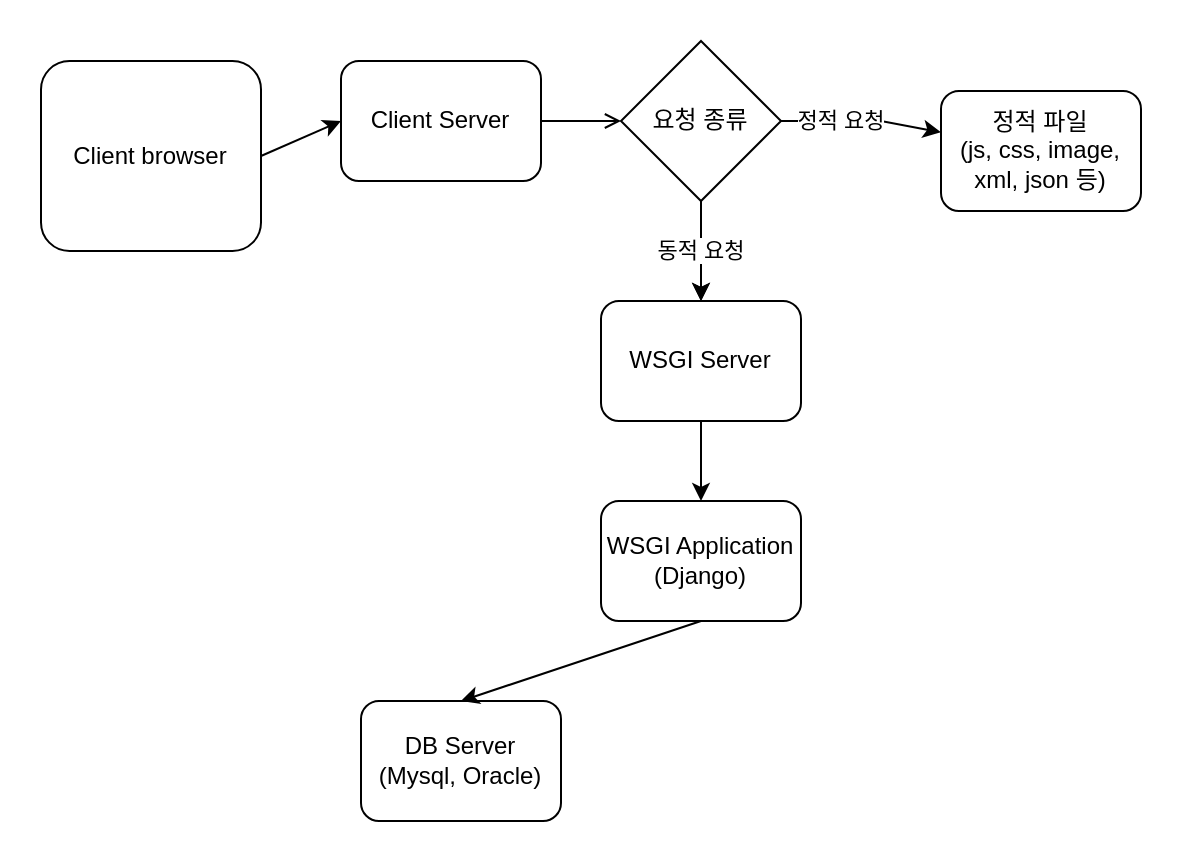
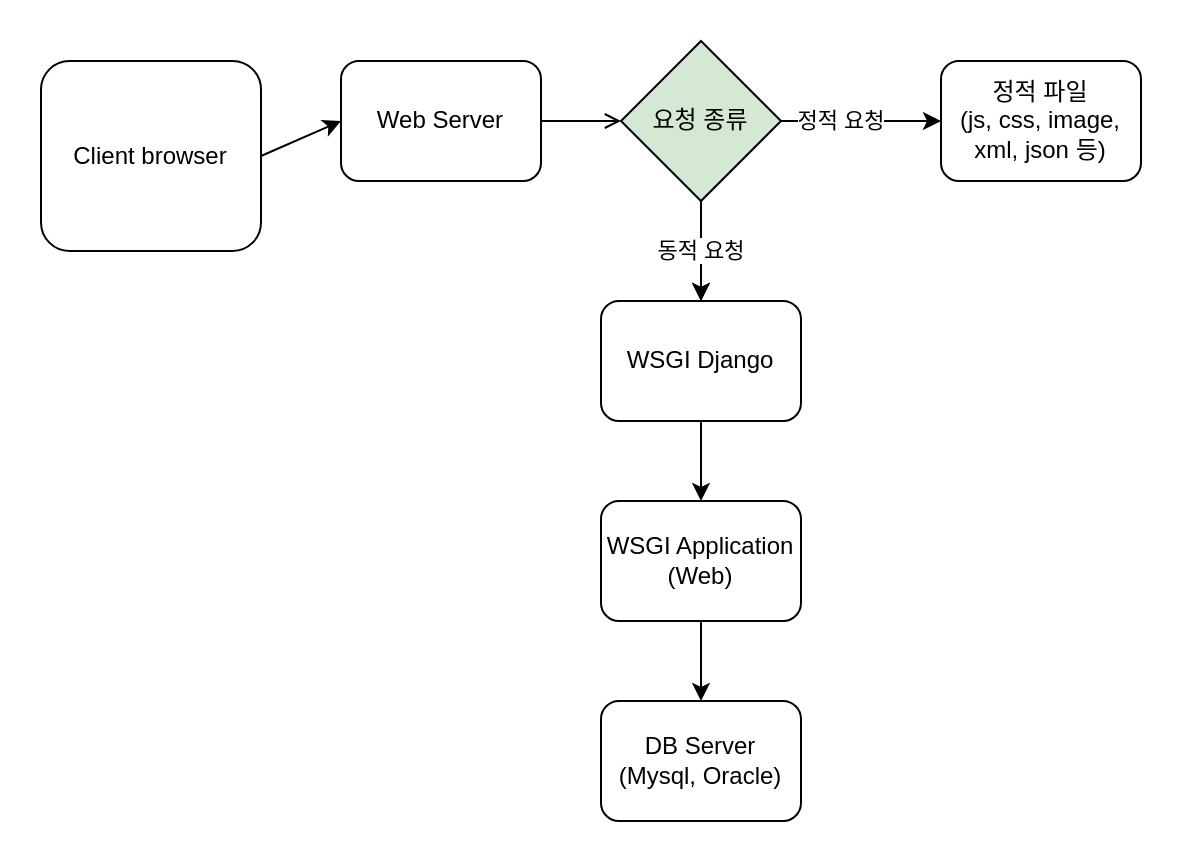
node "Client Server": label "Client Server" -> "Web Server"
node "요청 종류": fillcolor #ffffff -> #d5e8d4
node "정적 파일 (js, css, image, xml, json 등)": moved (1041, 151) -> (1041, 121)
node "WSGI Server": label "WSGI Server" -> "WSGI Django"
node "WSGI Application (Django)": label "WSGI Application (Django)" -> "WSGI Application (Web)"
node "DB Server (Mysql, Oracle)": moved (461, 761) -> (701, 761)
